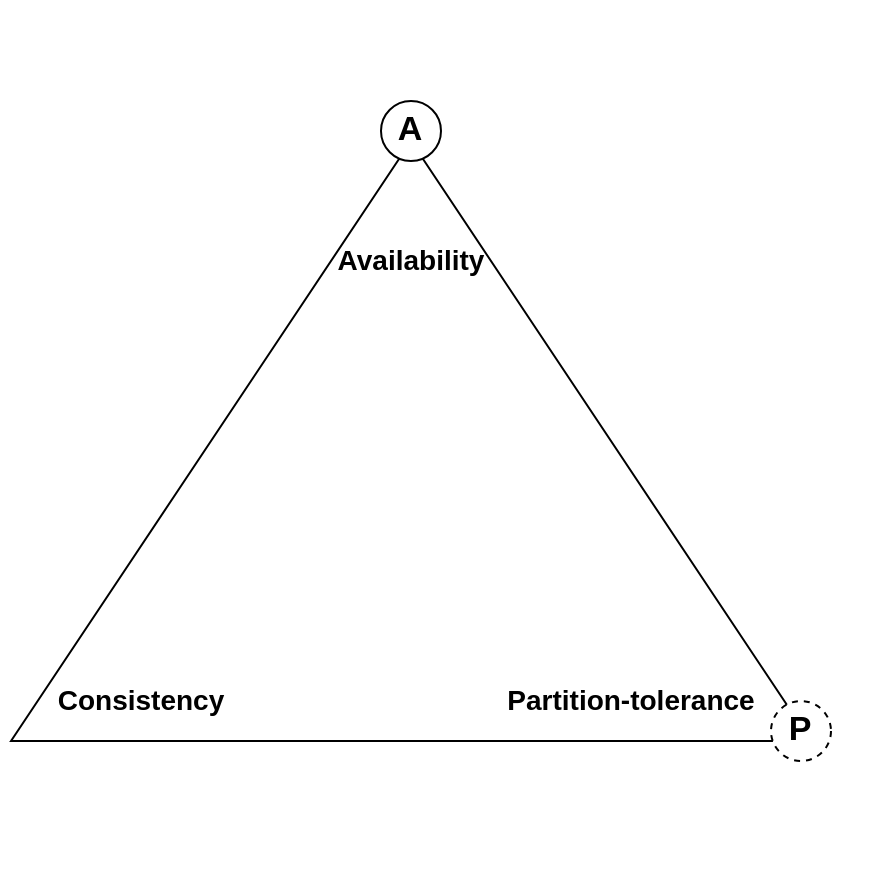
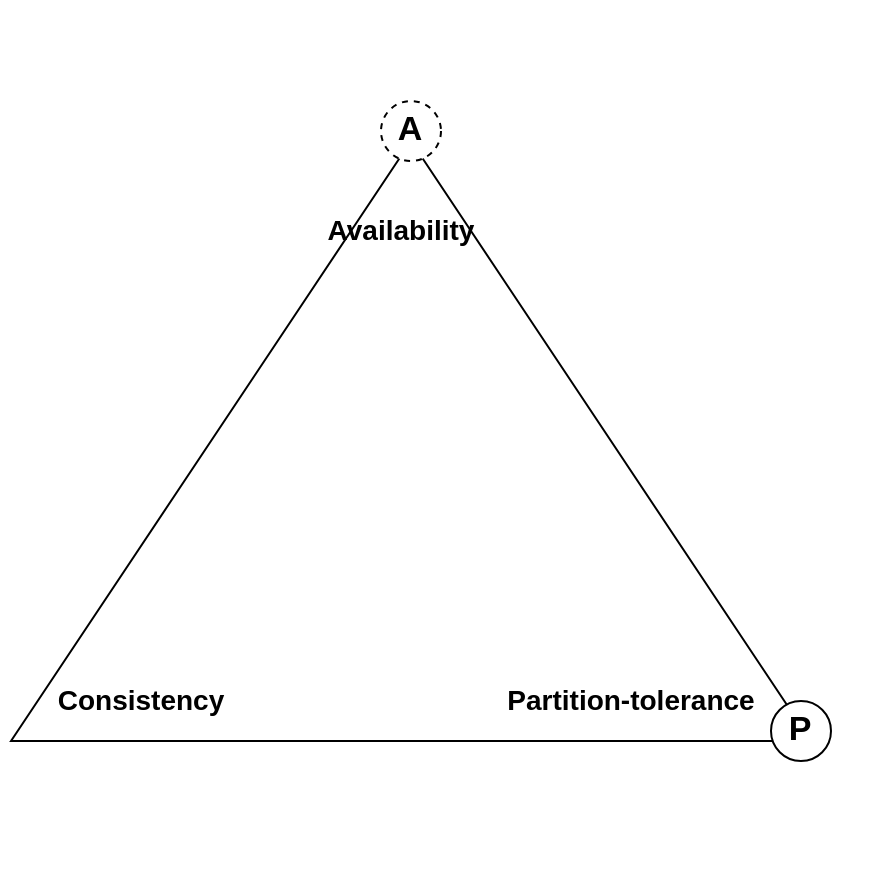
node "A": style solid -> dashed
node "Availability": moved (411, 261) -> (401, 231)
node "P": style dashed -> solid
